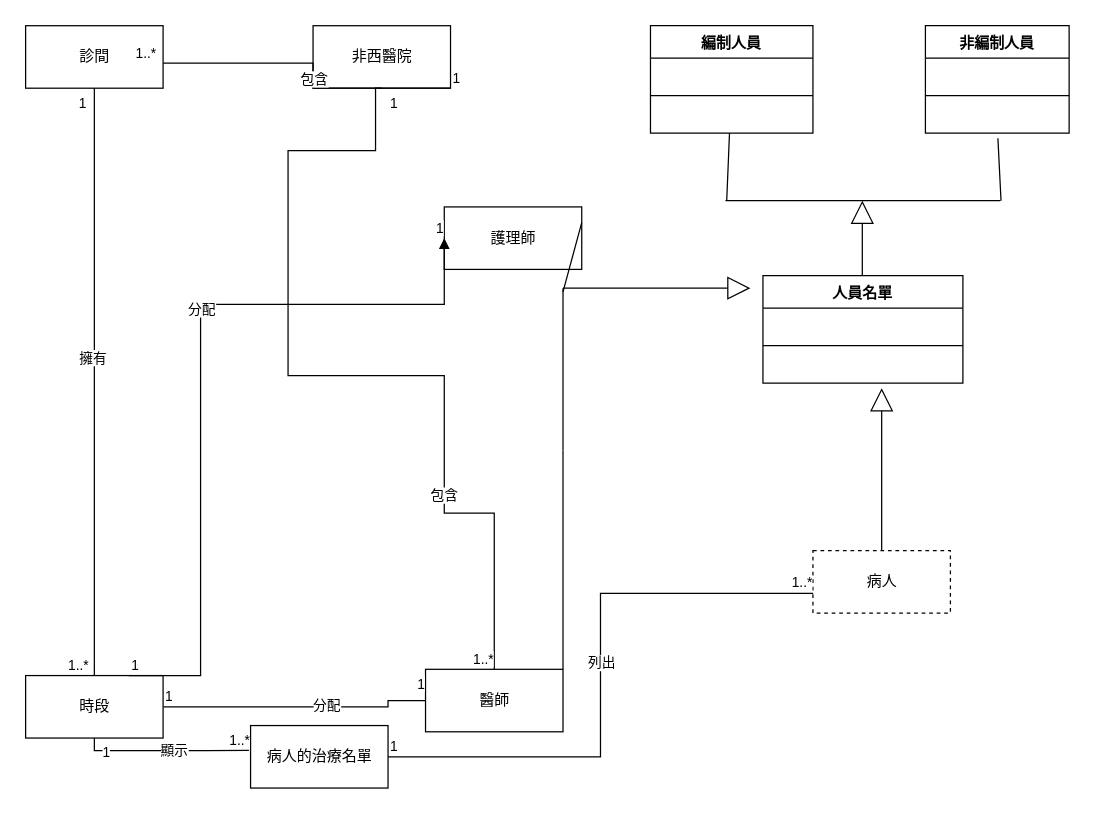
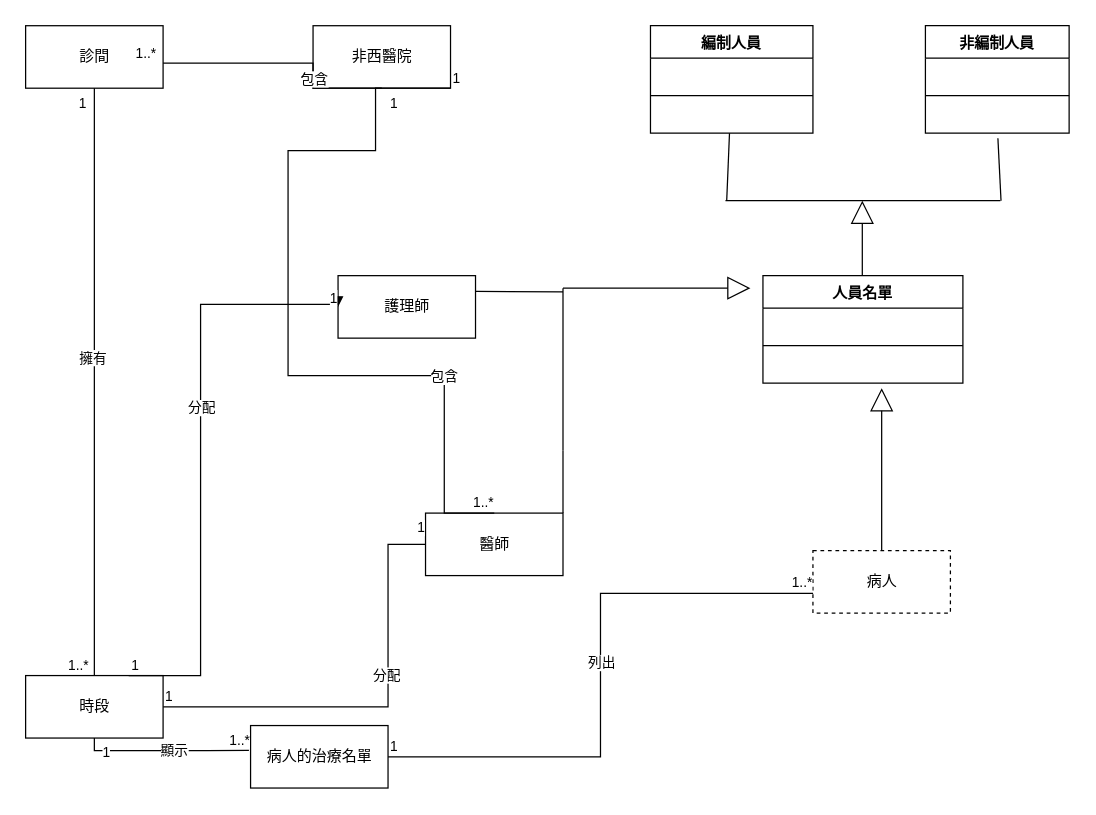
node "護理師": moved (513, 238) -> (407, 307)
node "醫師": moved (494, 701) -> (494, 544)
